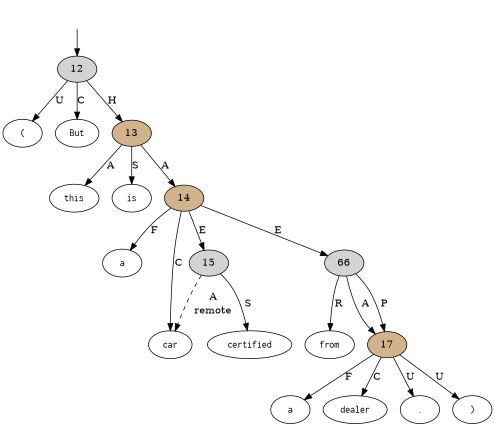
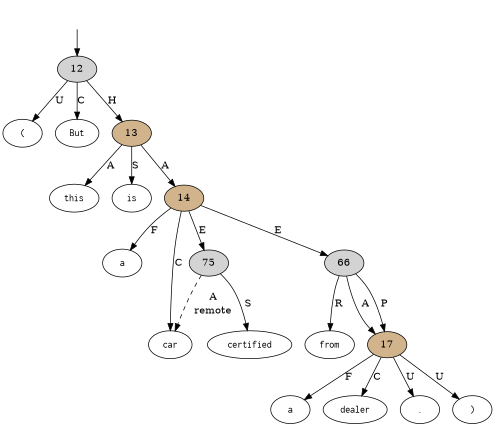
node "15": label "15" -> "75"
